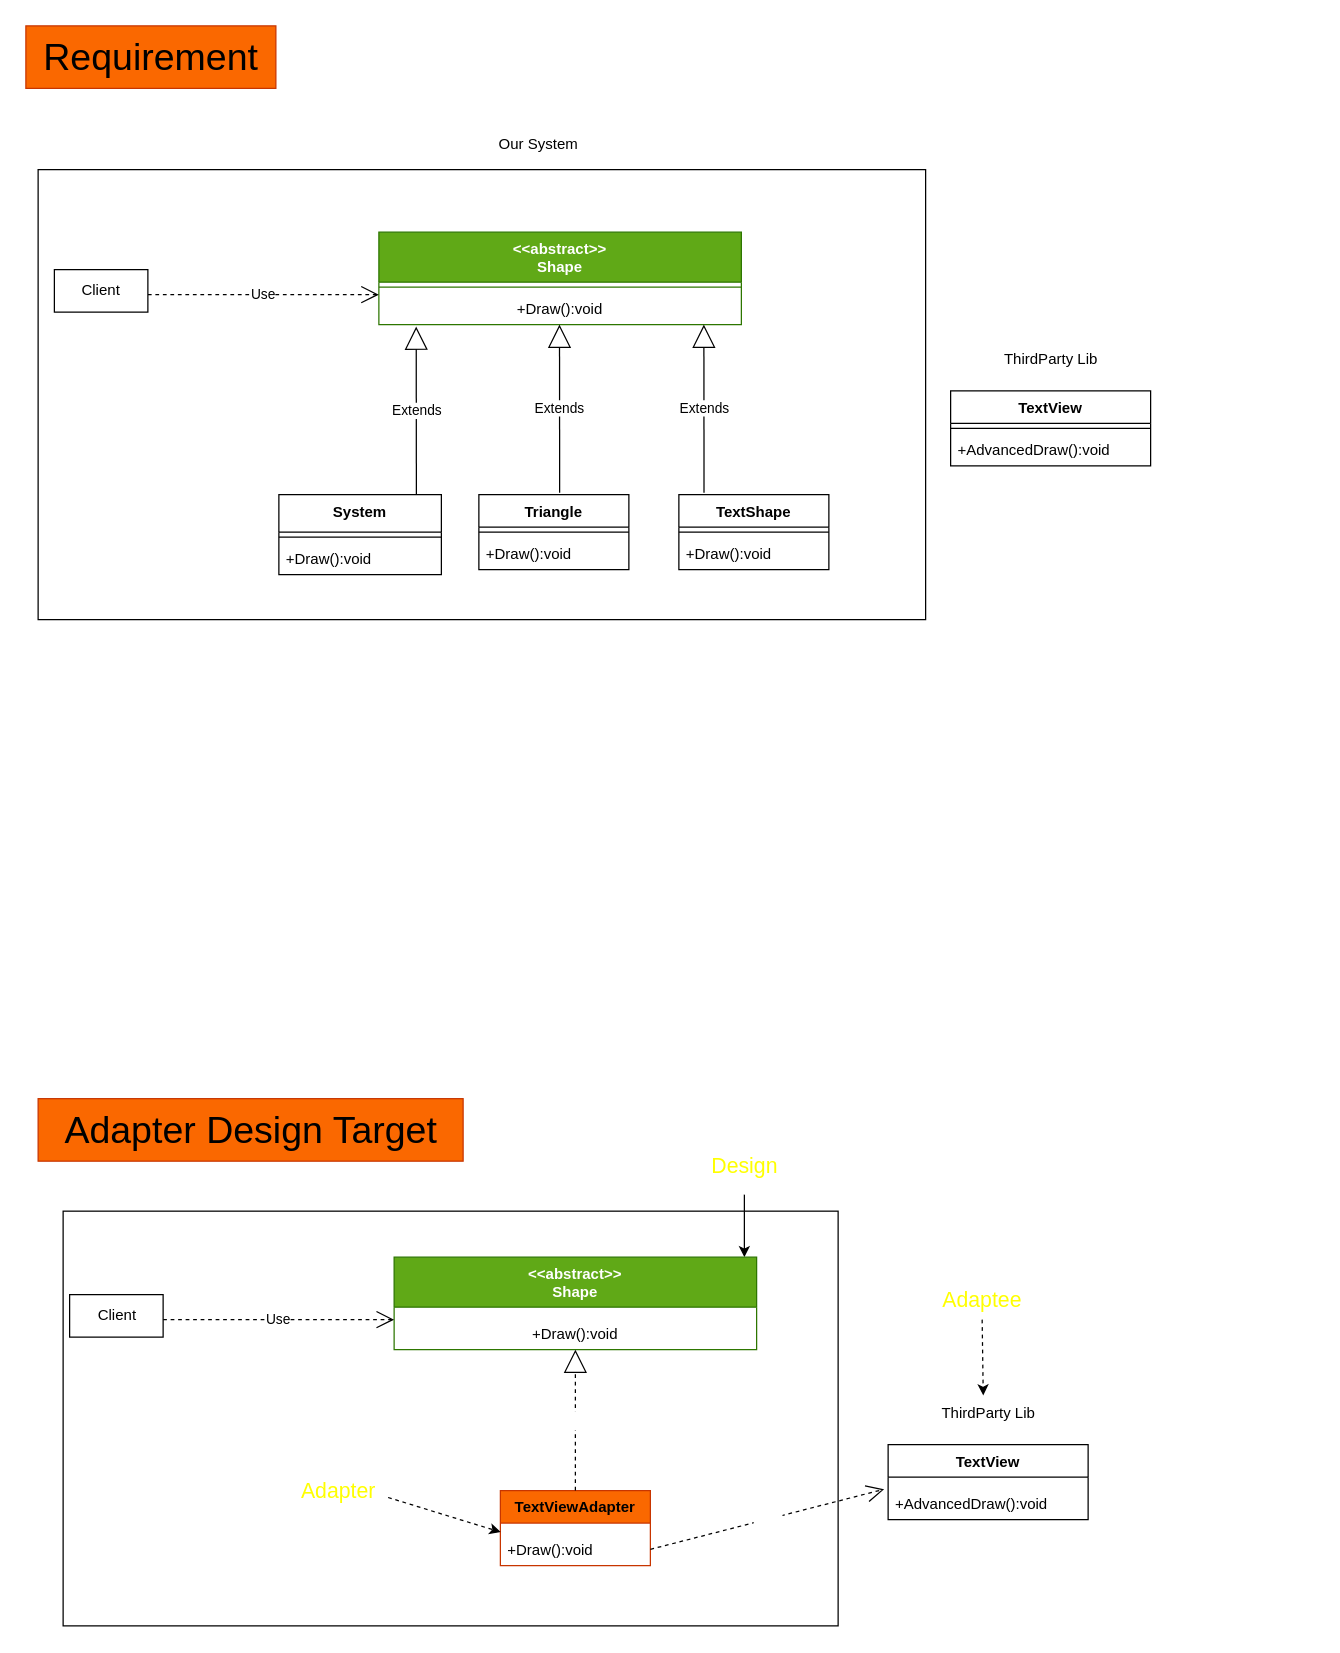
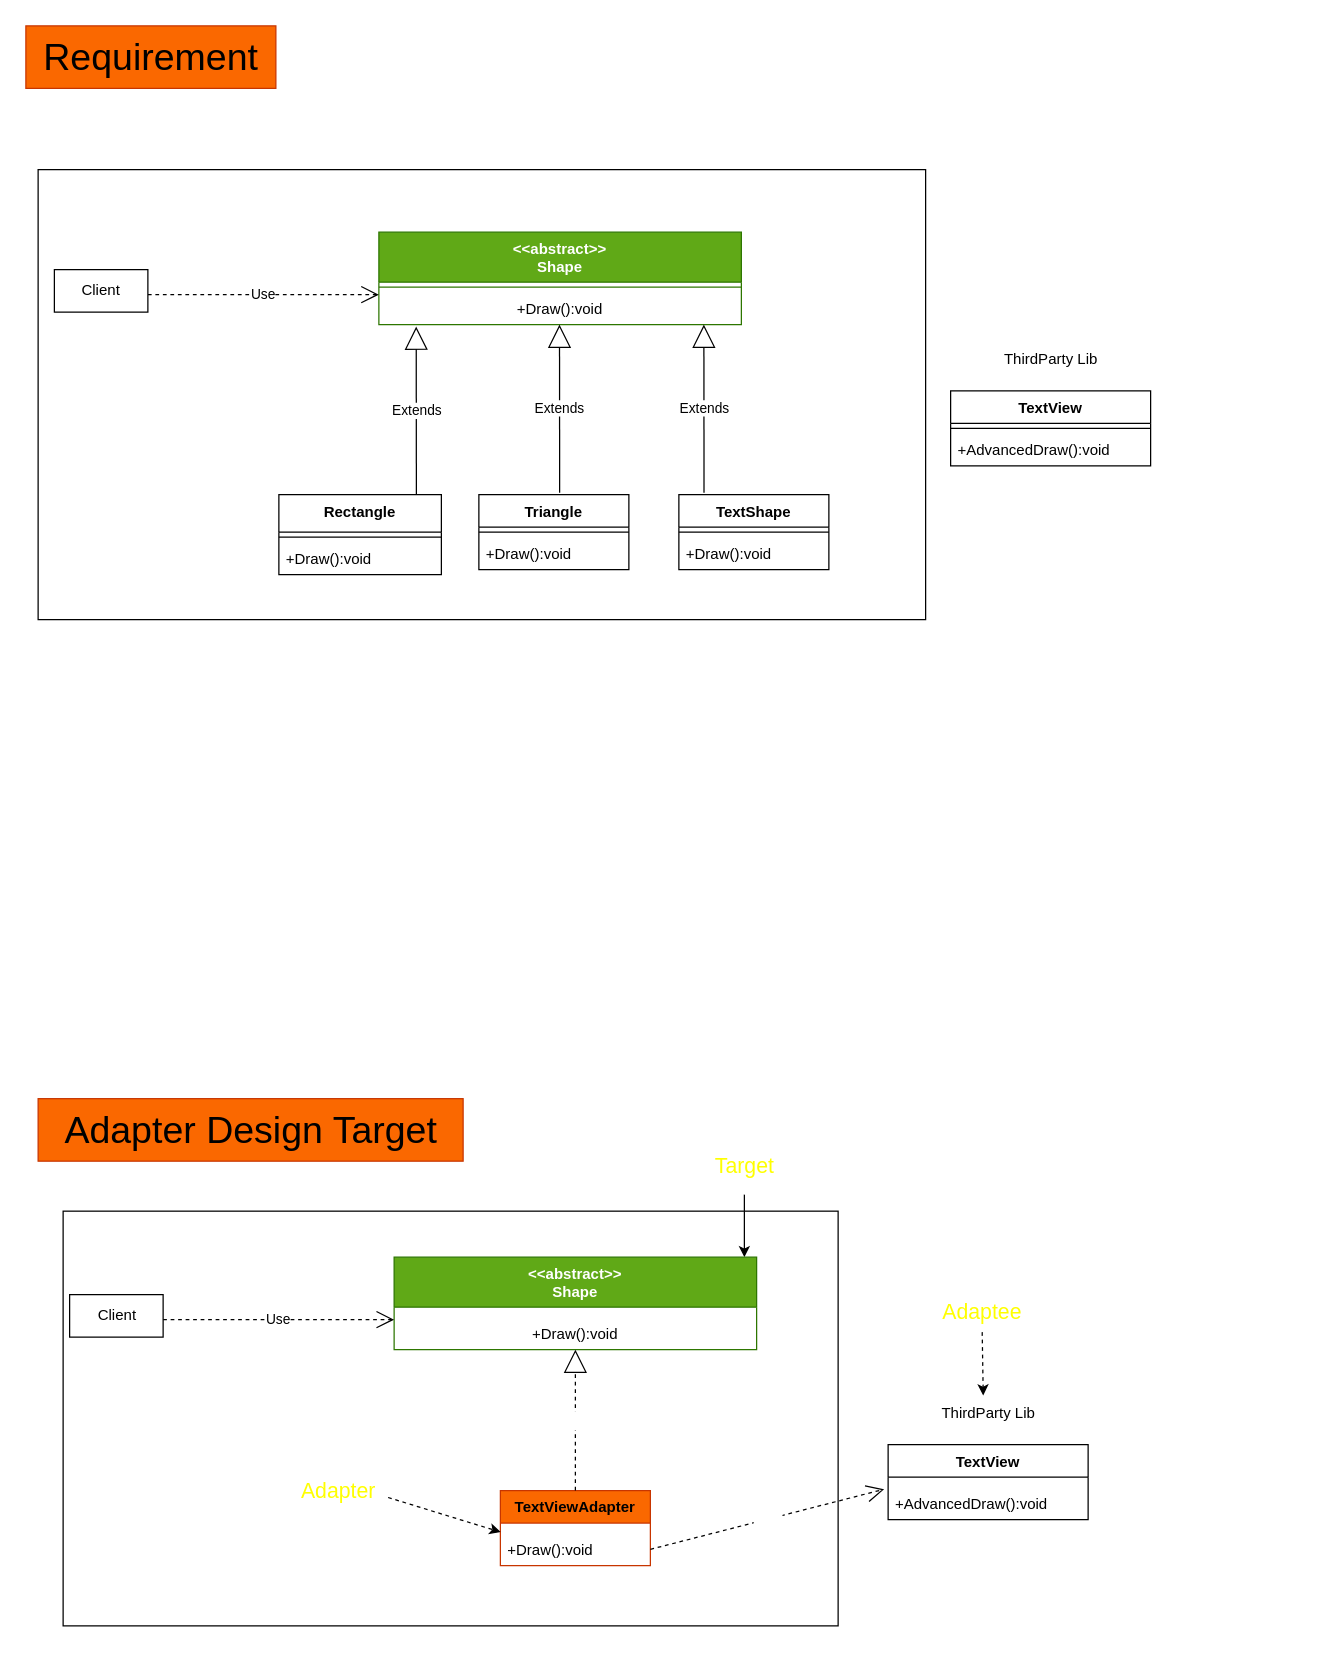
node "Our System": removed
node "System": label "System" -> "Rectangle"
node "Design": label "Design" -> "Target"
node "Adaptee": moved (982, 1301) -> (982, 1313)
